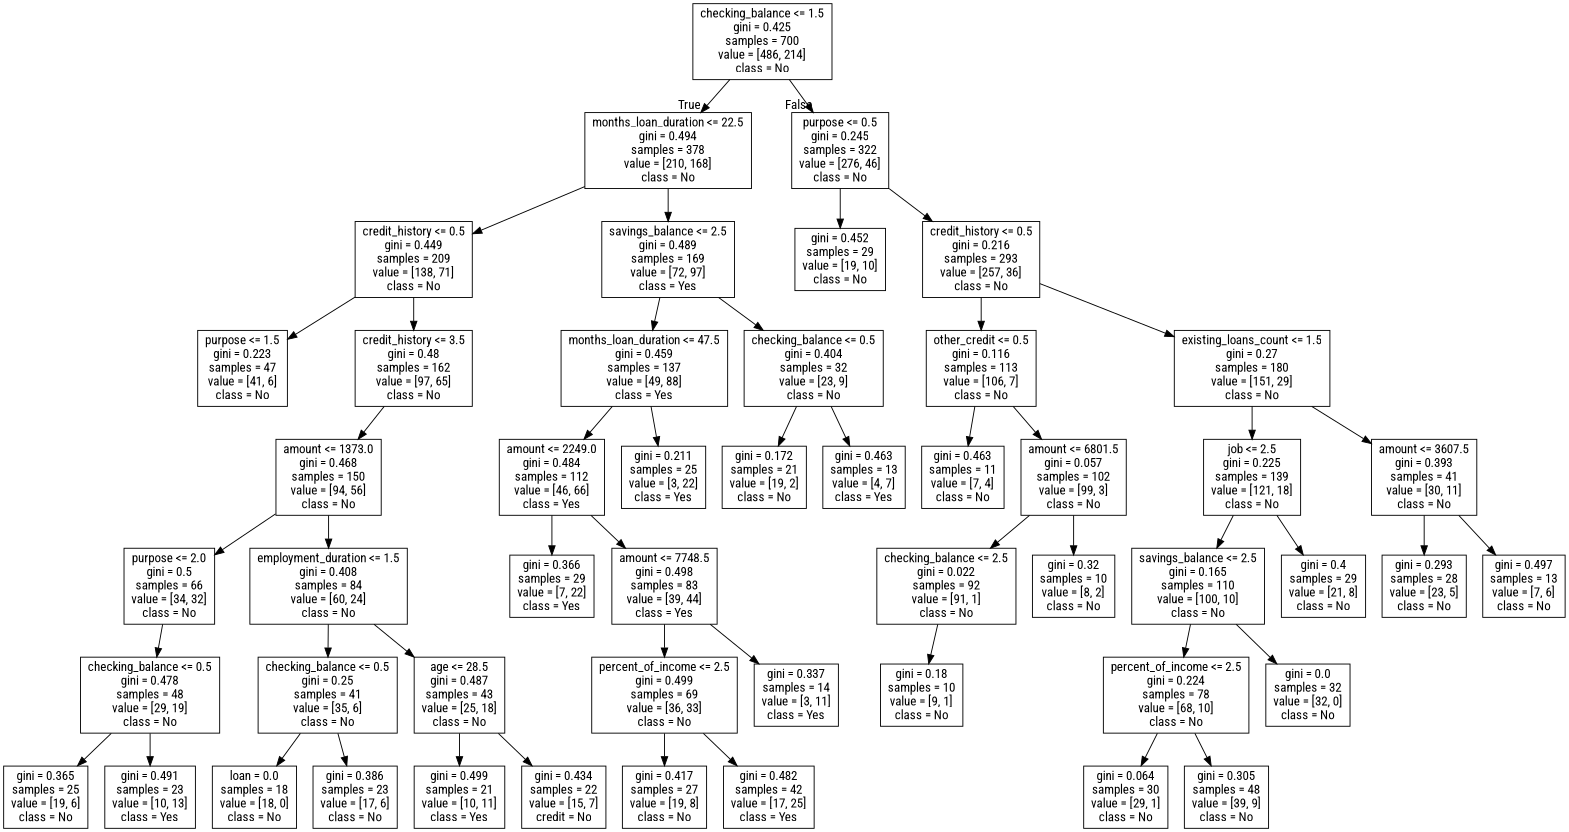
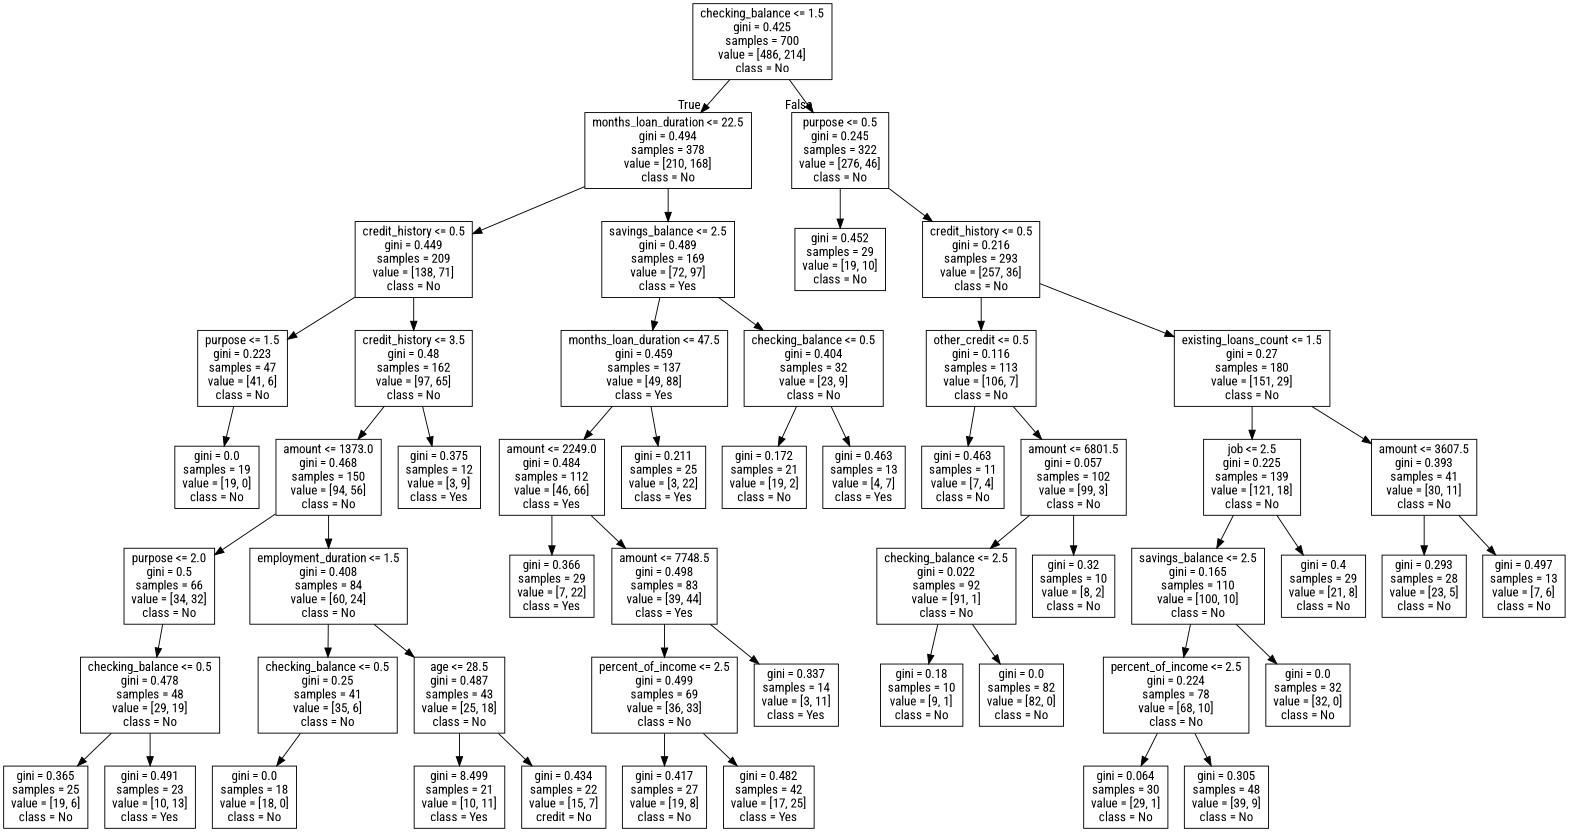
node "gini = 0.0 samples = 19 value = [19, 0] class = No": added
node "gini = 0.375 samples = 12 value = [3, 9] class = Yes": added
node "gini = 0.0 samples = 82 value = [82, 0] class = No": added
node "loan = 0.0 samples = 18 value = [18, 0] class = No": label "loan = 0.0 samples = 18 value = [18, 0] class = No" -> "gini = 0.0 samples = 18 value = [18, 0] class = No"
node "gini = 0.386 samples = 23 value = [17, 6] class = No": removed
node "gini = 0.499 samples = 21 value = [10, 11] class = Yes": label "gini = 0.499 samples = 21 value = [10, 11] class = Yes" -> "gini = 8.499 samples = 21 value = [10, 11] class = Yes"
